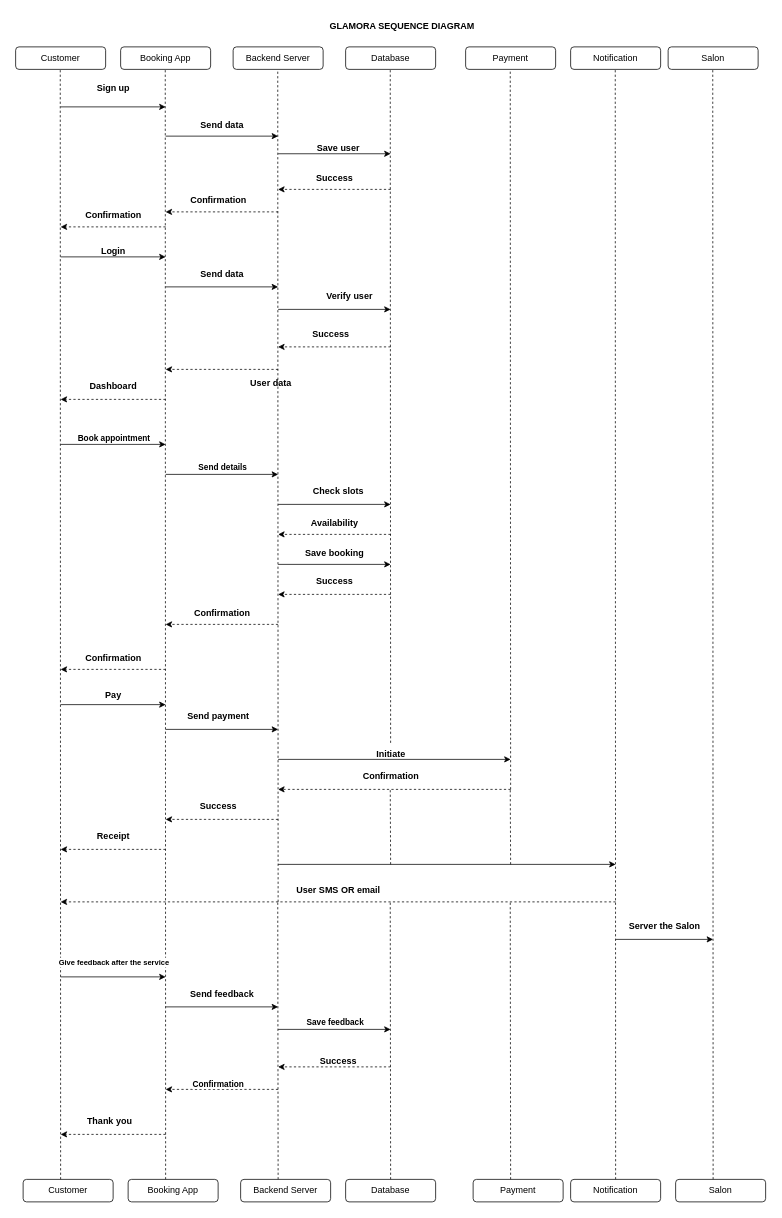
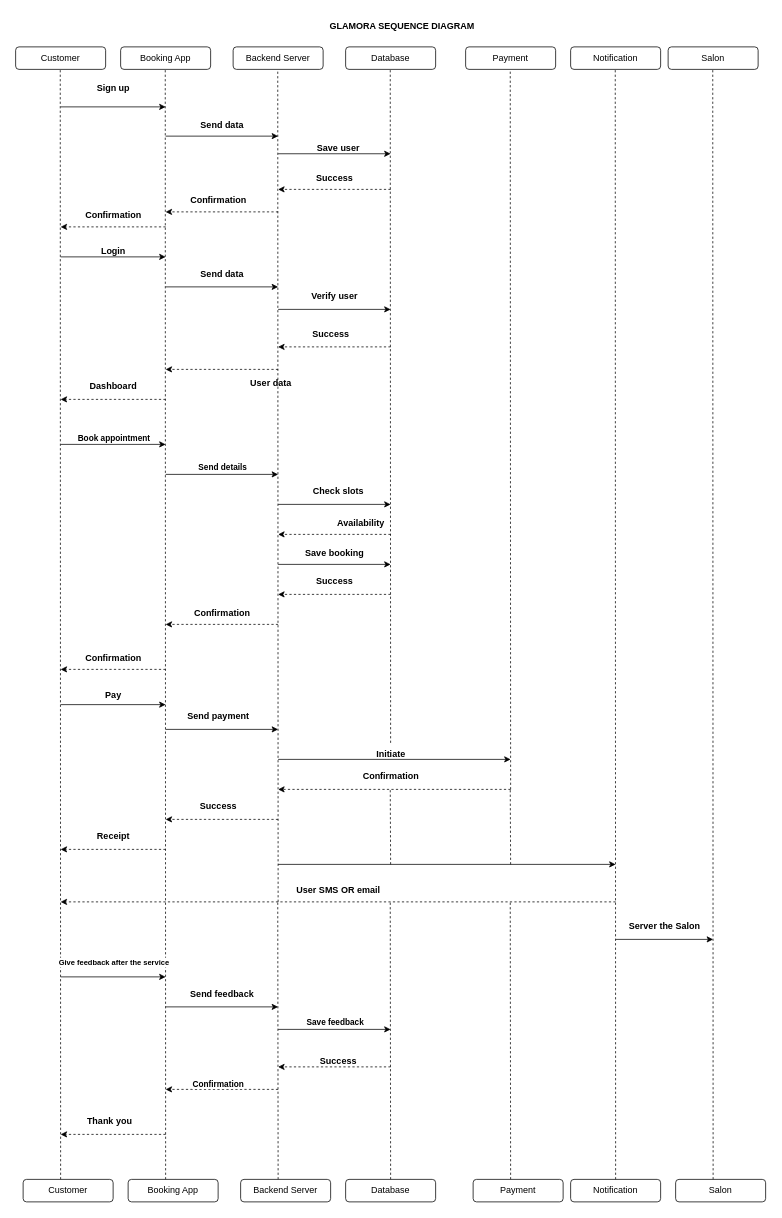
node "Verify user": moved (349, 297) -> (334, 297)
node "Availability": moved (334, 523) -> (360, 523)
